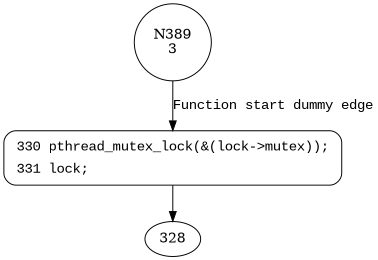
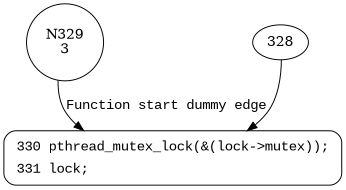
node "N389 3": label "N389 3" -> "N329 3"
edge "330" -> "328": reversed
